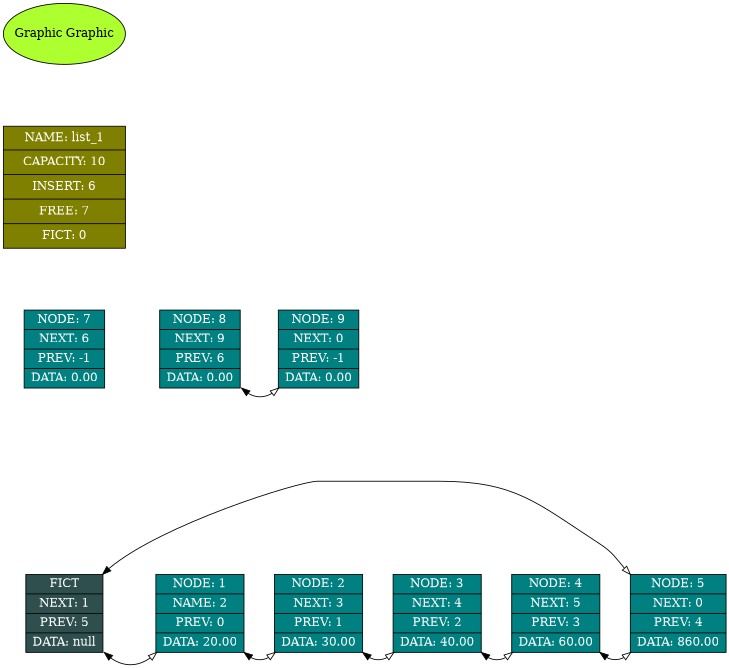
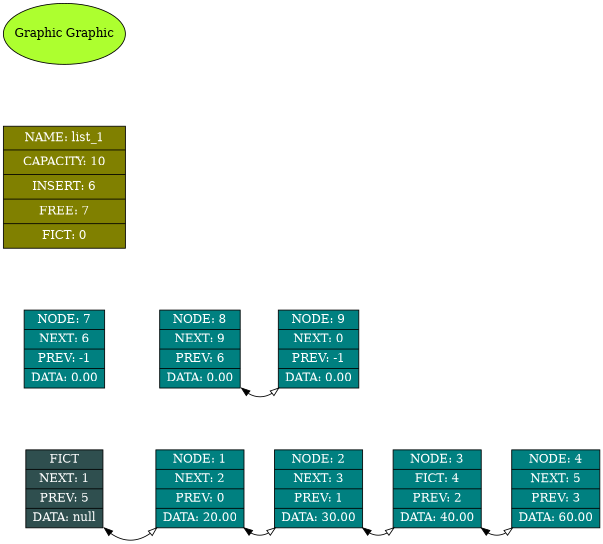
node "NODE: 1": text "NAME: 2" -> "NEXT: 2"
node "NODE: 3": text "NEXT: 4" -> "FICT: 4"
node "NODE: 5": removed
